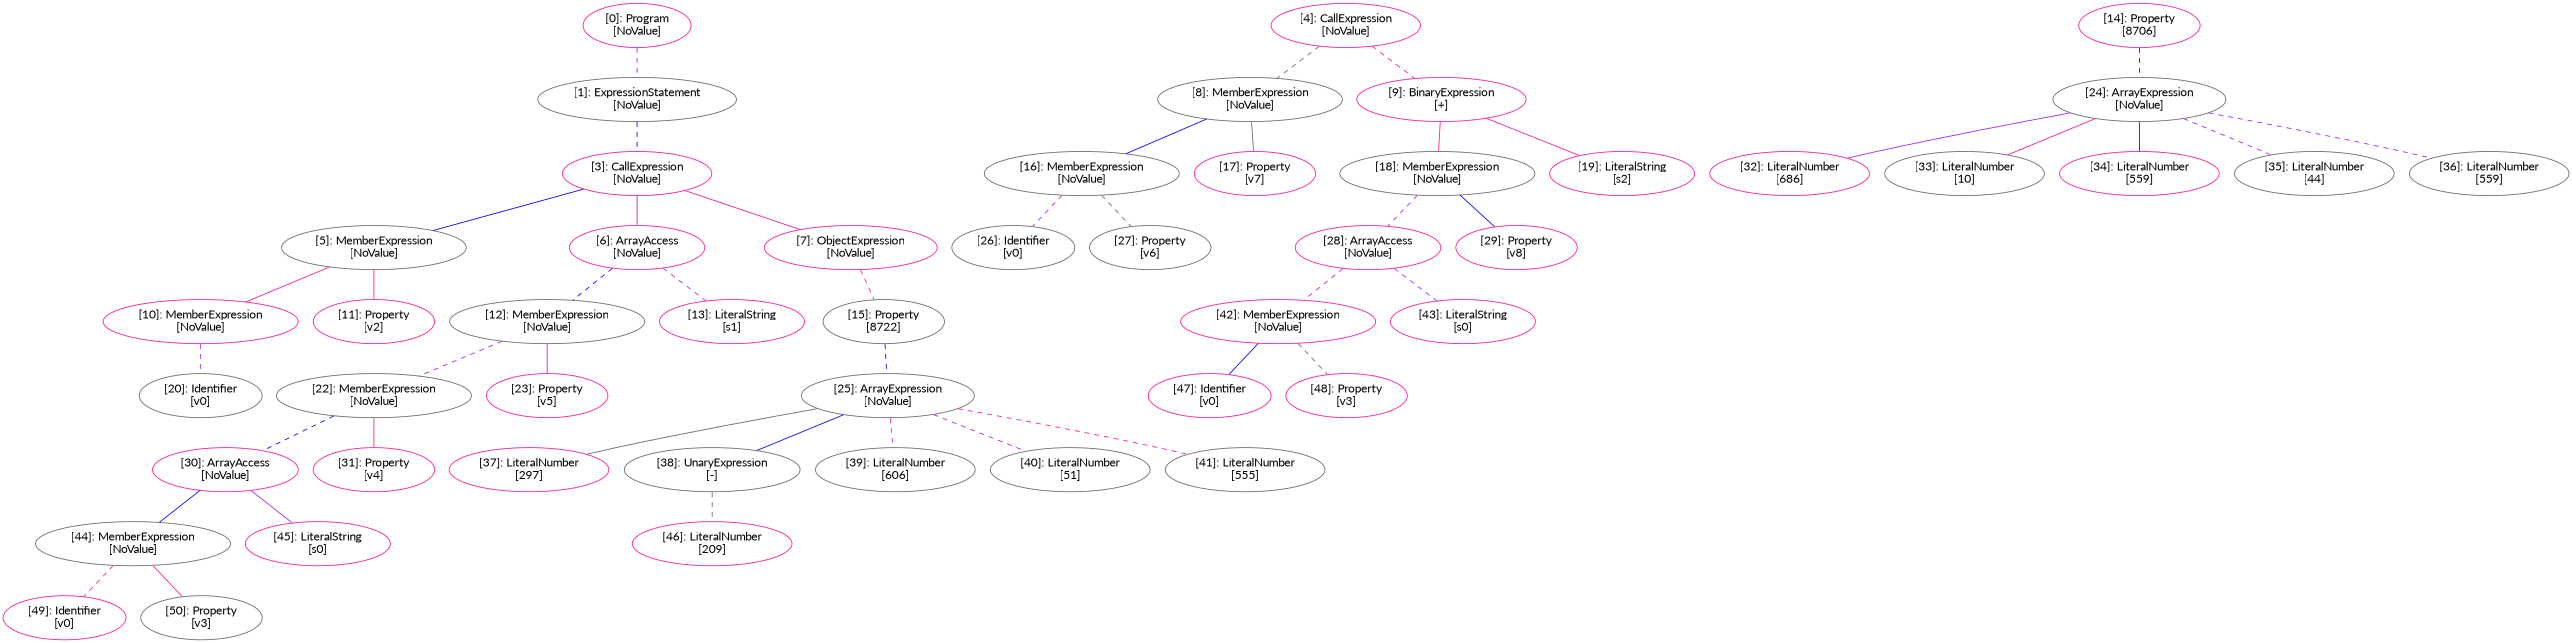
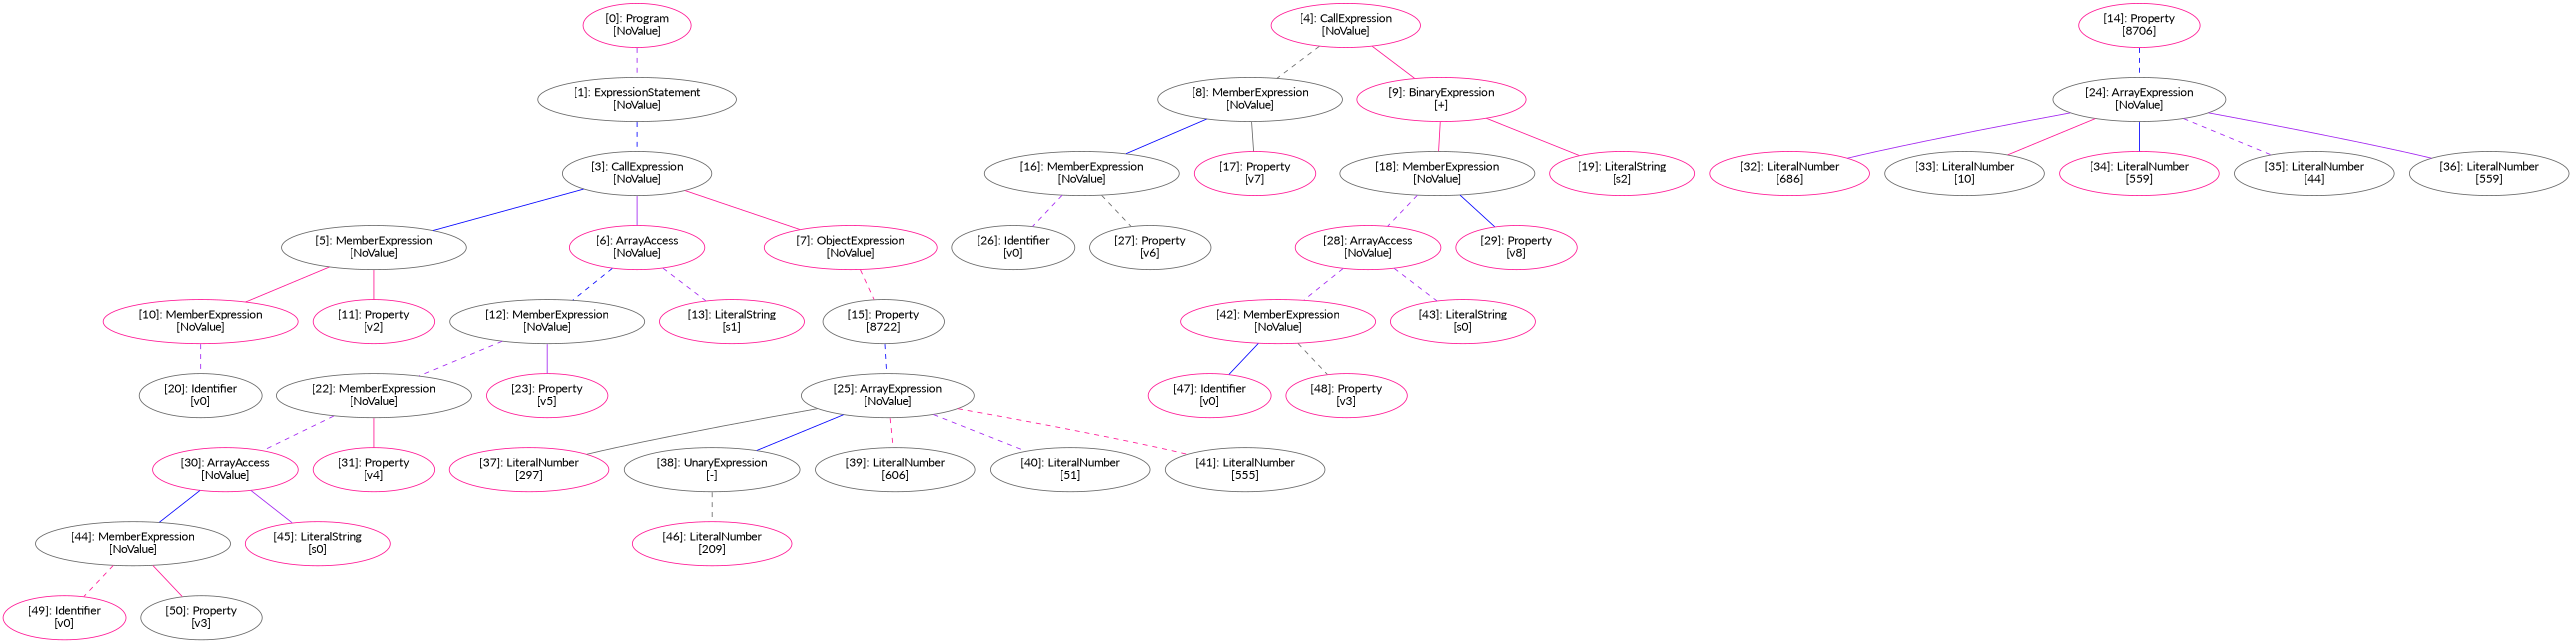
edge "[4]: CallExpression [NoValue]" -- "[9]: BinaryExpression [+]": style dashed -> solid
edge "[24]: ArrayExpression [NoValue]" -- "[36]: LiteralNumber [559]": style dashed -> solid
node "[3]: CallExpression [NoValue]": color deeppink -> gray40
edge "[22]: MemberExpression [NoValue]" -- "[30]: ArrayAccess [NoValue]": color blue -> purple
